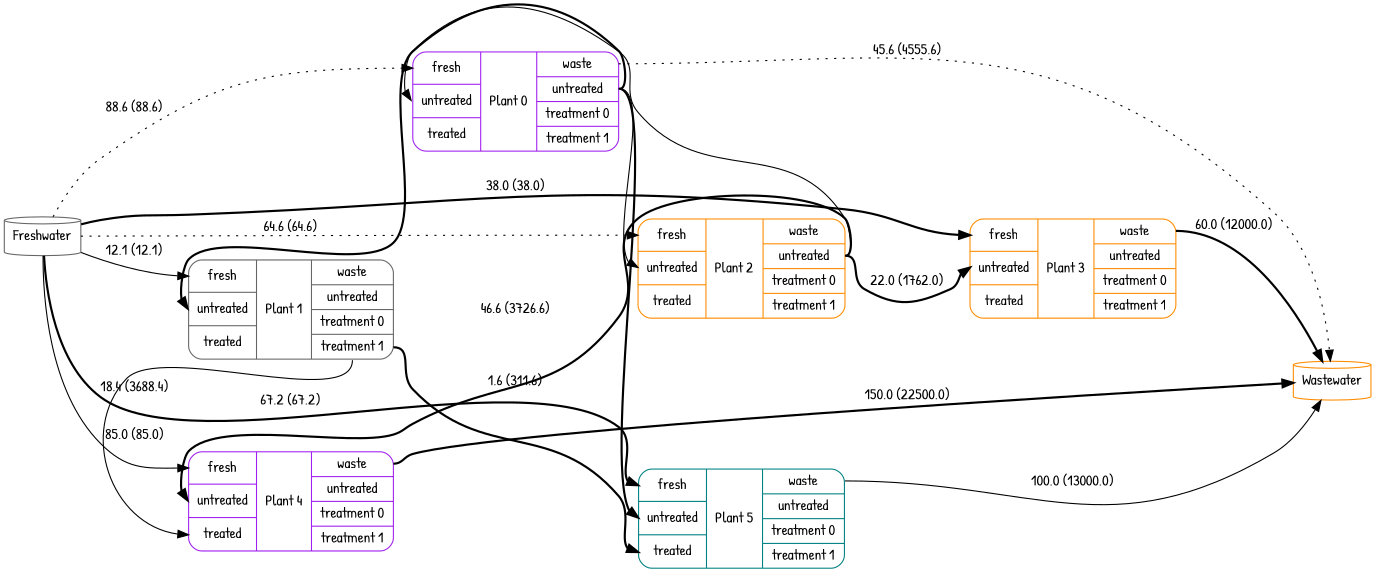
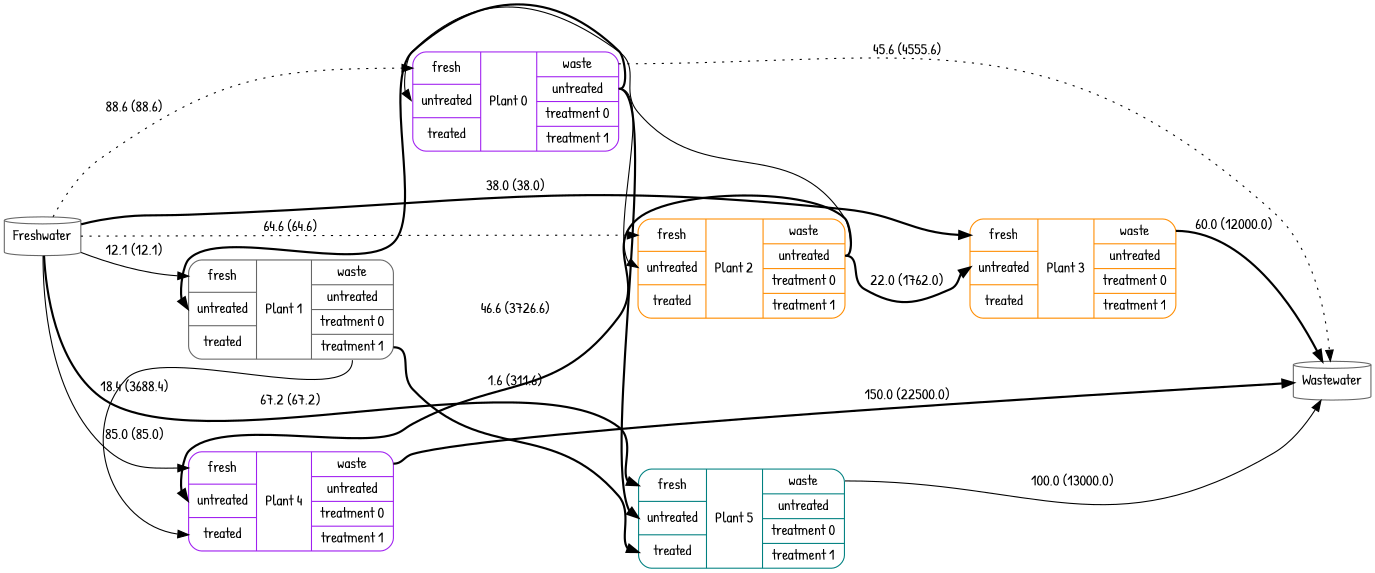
node "Wastewater": color darkorange -> gray40
